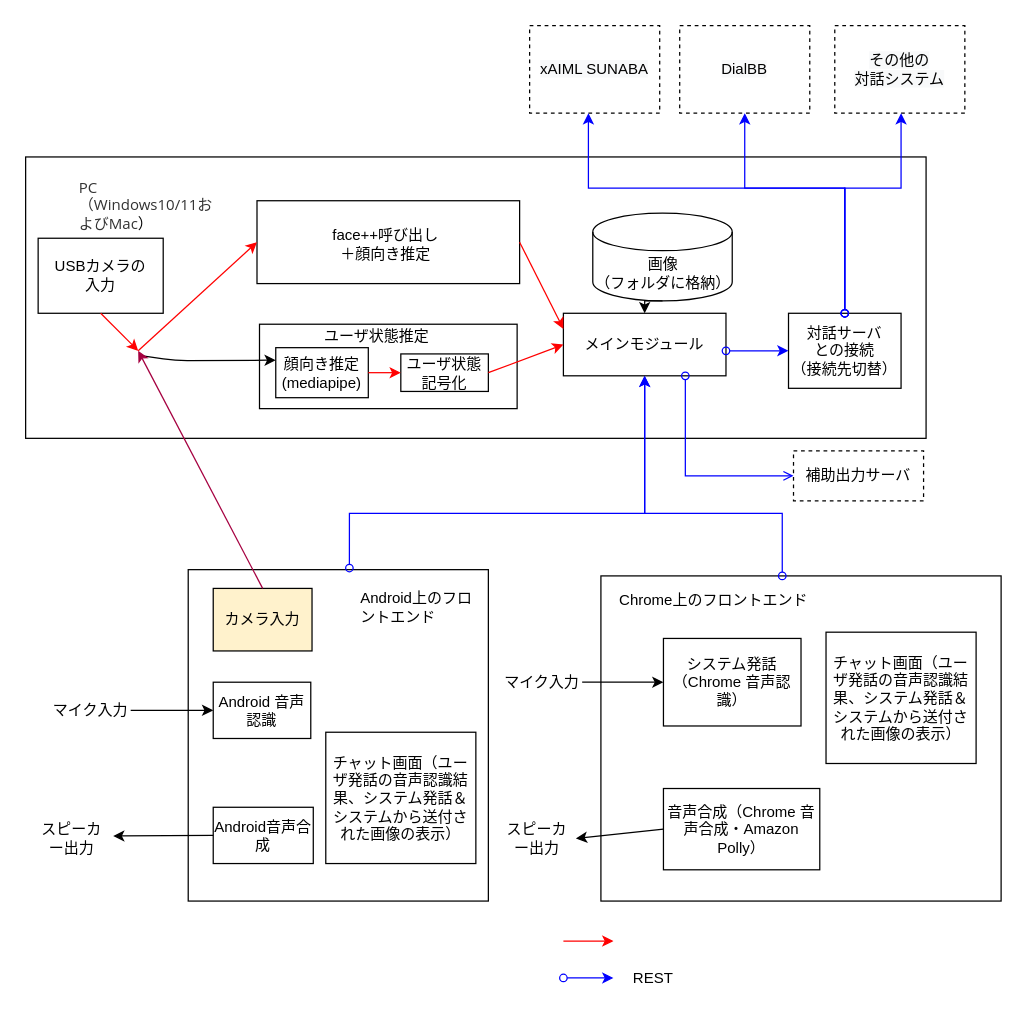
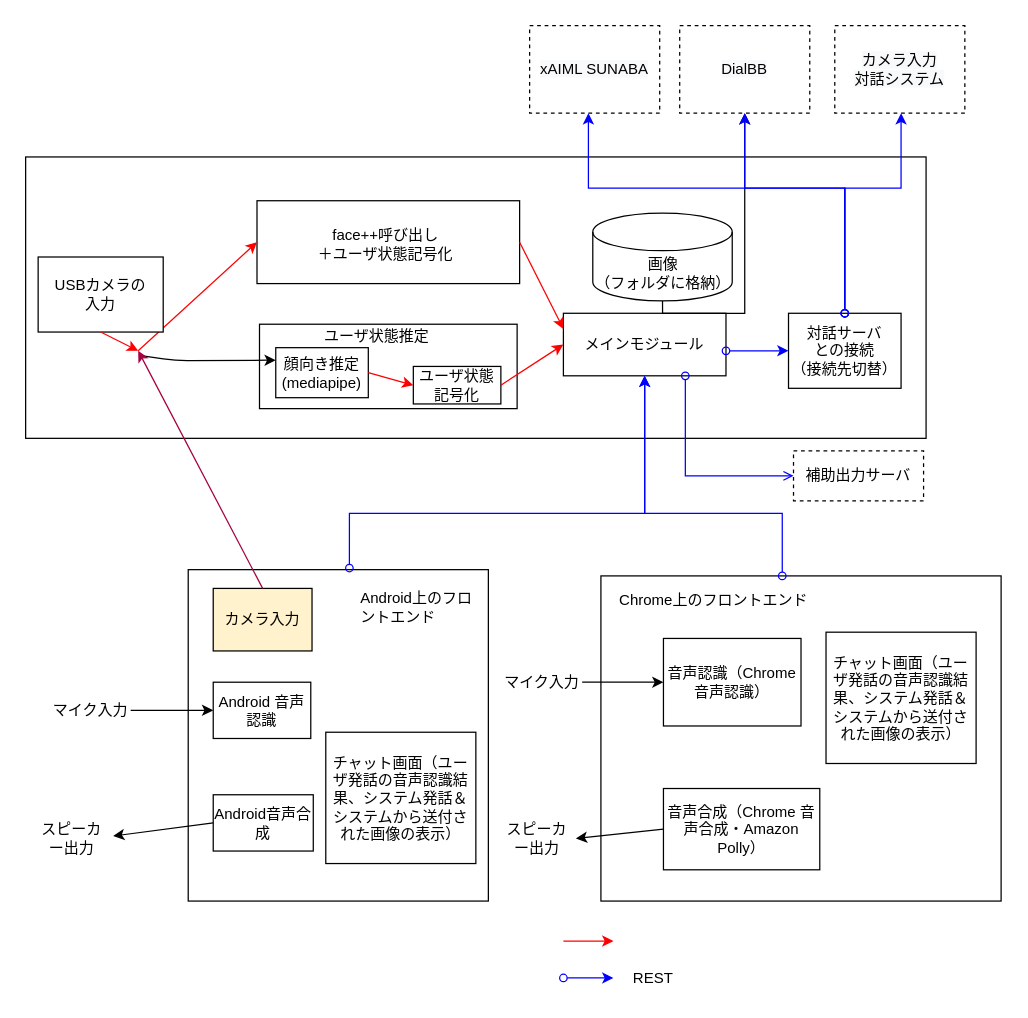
node "その他の 対話システム": label "その他の 対話システム" -> "カメラ入力 対話システム"
node "PC （Windows10/11およびMac）": removed
node "face++呼び出し ＋顔向き推定": label "face++呼び出し ＋顔向き推定" -> "face++呼び出し ＋ユーザ状態記号化"
node "USBカメラの 入力": moved (101, 276) -> (101, 294)
edge "画像 （フォルダに格納）" -> "メインモジュール": now "画像 （フォルダに格納）" -> "DialBB"
node "ユーザ状態 記号化": moved (444, 373) -> (457, 385)
node "システム発話（Chrome 音声認識）": label "システム発話（Chrome 音声認識）" -> "音声認識（Chrome 音声認識）"
node "Android音声合成": moved (263, 835) -> (263, 823)
